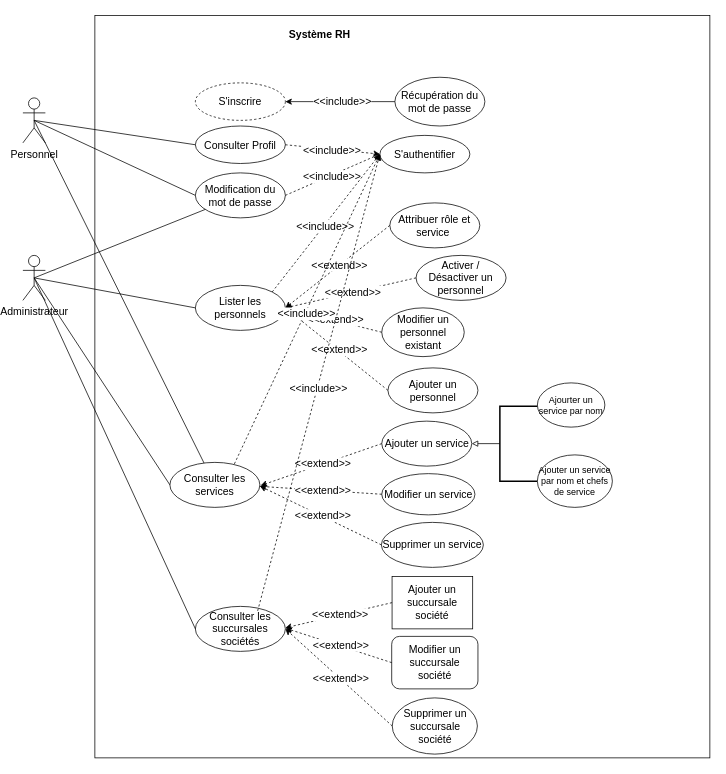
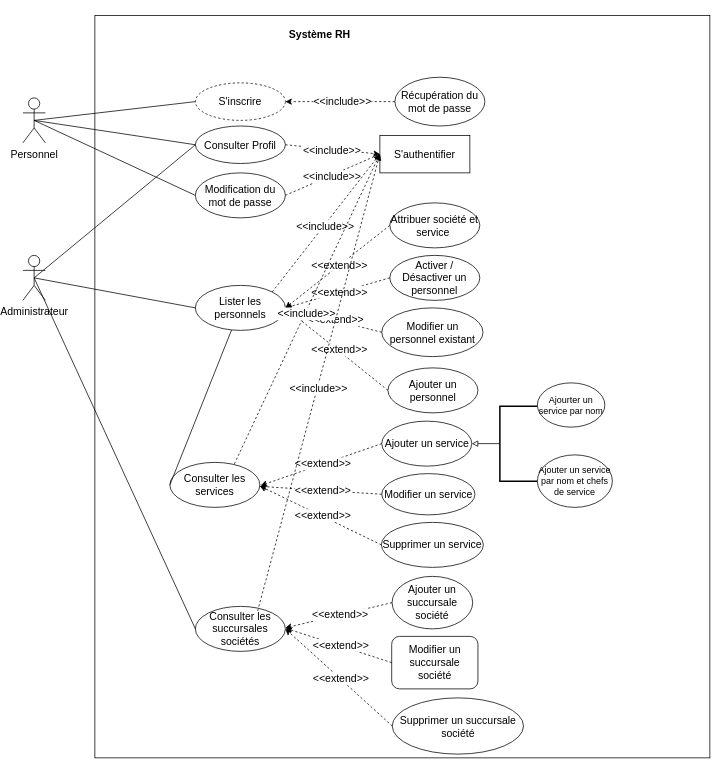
edge "Récupération du mot de passe" -> "S'inscrire": style solid -> dashed
node "S'authentifier": shape ellipse -> rectangle
node "Attribuer rôle et service": label "Attribuer rôle et service" -> "Attribuer société et service"
edge "Modification du mot de passe" -- "Administrateur": now "Consulter Profil" -- "Administrateur"
node "Activer / Désactiver un personnel": moved (461, 278) -> (435, 278)
edge "Personnel" -- "Consulter les services": now "Personnel" -- "S'inscrire"
node "Modifier un personnel existant": size 83x49 -> 101x49
edge "Administrateur" -- "Consulter les services": now "Lister les personnels" -- "Consulter les services"
node "Ajouter un succursale société": shape rectangle -> ellipse
node "Supprimer un succursale société": size 85x56 -> 131x56
